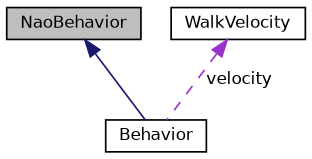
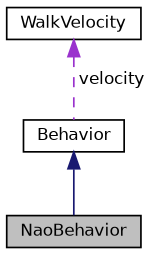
edge "Behavior" -> "NaoBehavior": reversed
